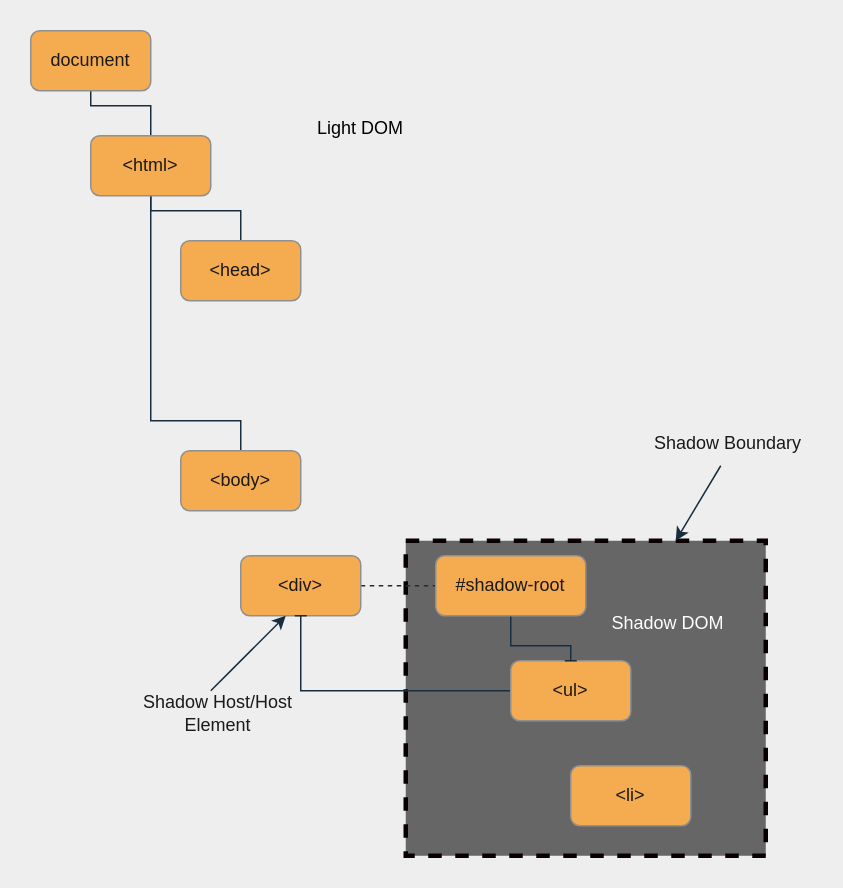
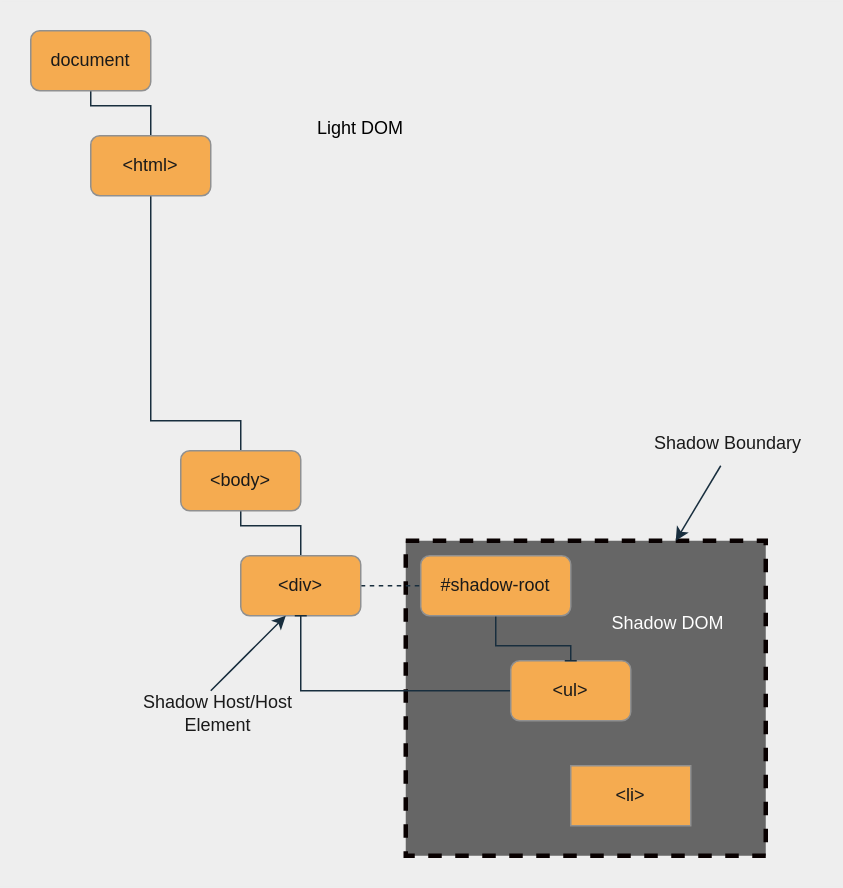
edge "<html>" -> "<head>": removed
node "<head>": removed
edge "<body>" -> "<div>": added
node "#shadow-root": moved (511, 586) -> (496, 586)
node "<li>": shape rounded rectangle -> rectangle
